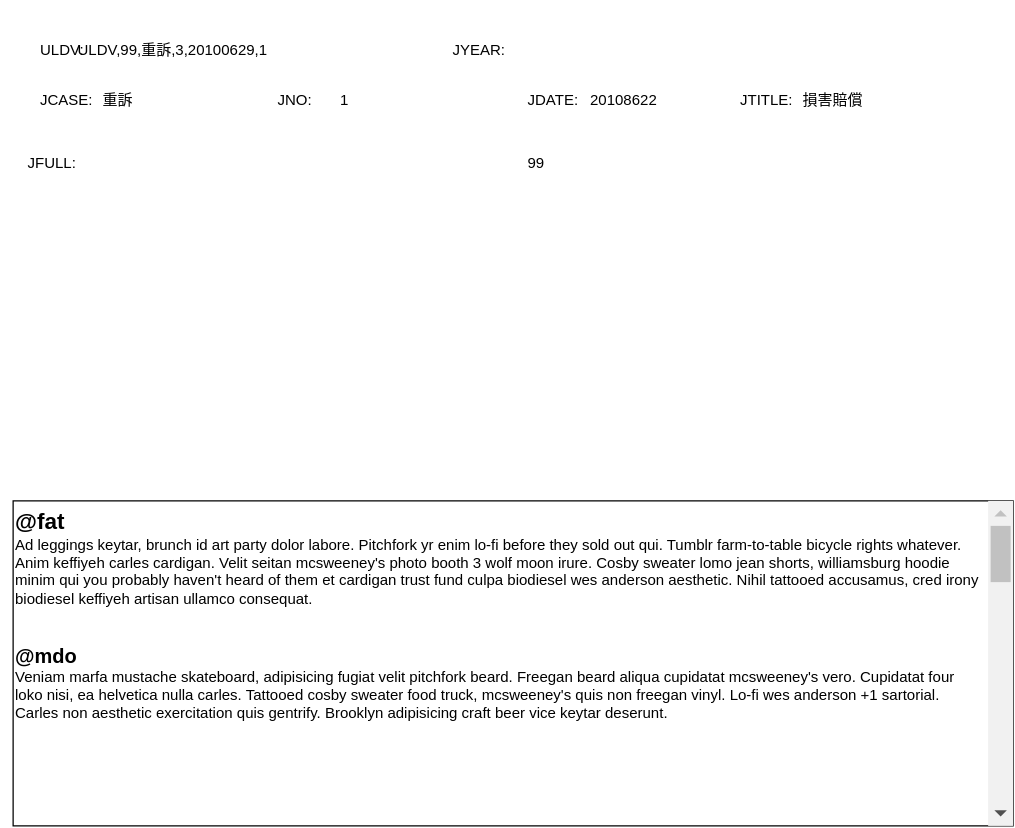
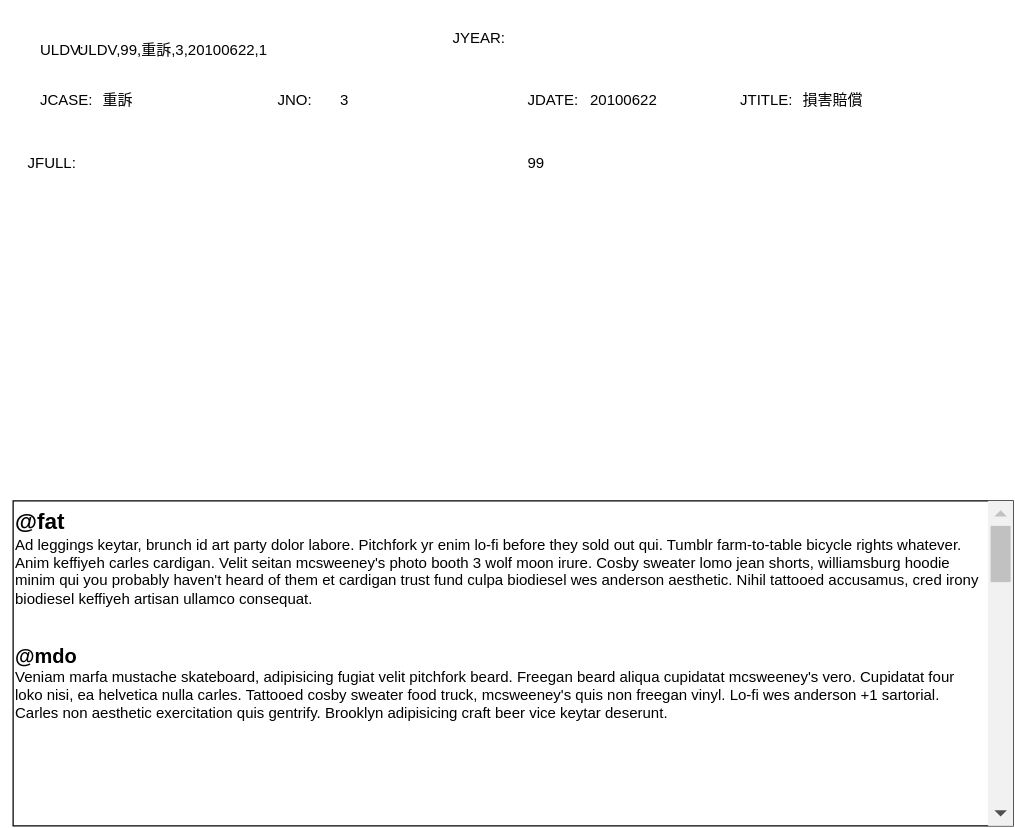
node "ULDV,99,重訴,3,20100629,1": label "ULDV,99,重訴,3,20100629,1" -> "ULDV,99,重訴,3,20100622,1"
node "JYEAR:": moved (488, 51) -> (488, 38)
node "1": label "1" -> "3"
node "20108622": label "20108622" -> "20100622"
